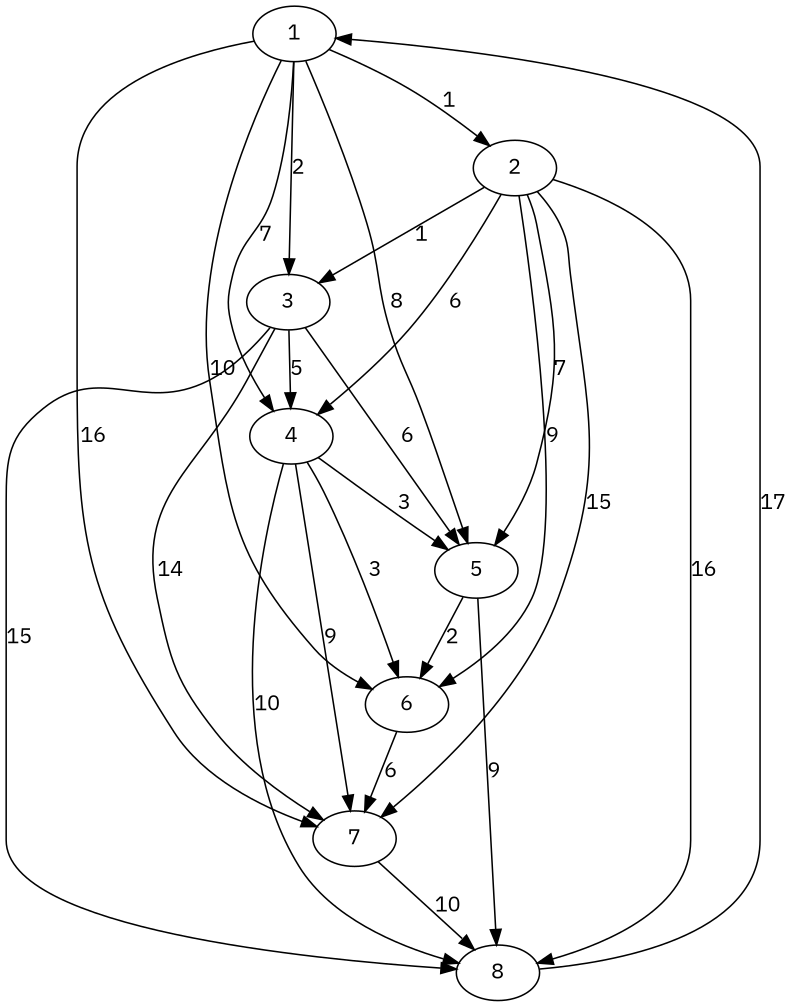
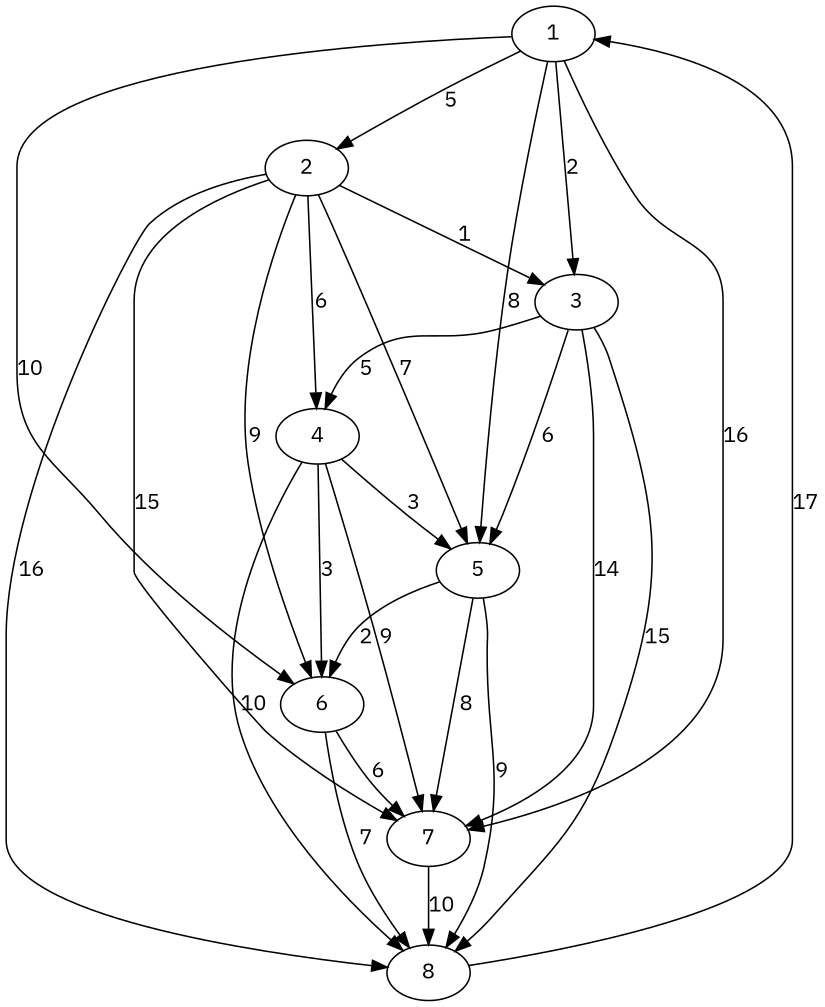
edge "1" -> "2": label "1" -> "5"
edge "1" -> "4": removed, label "7"
edge "5" -> "7": added, label "8"
edge "6" -> "8": added, label "7"
